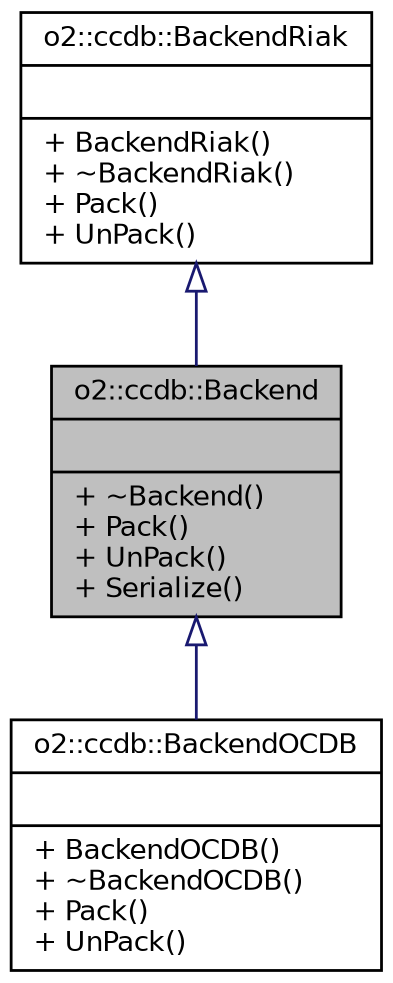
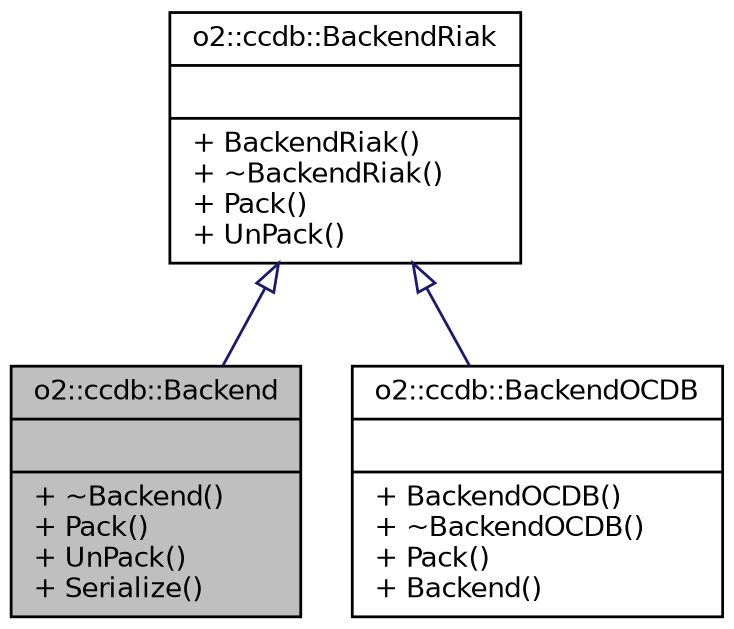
edge "o2::ccdb::BackendOCDB" -> "o2::ccdb::Backend": now "o2::ccdb::BackendOCDB" -> "o2::ccdb::BackendRiak"
node "o2::ccdb::BackendOCDB": text "+ UnPack()" -> "+ Backend()"
